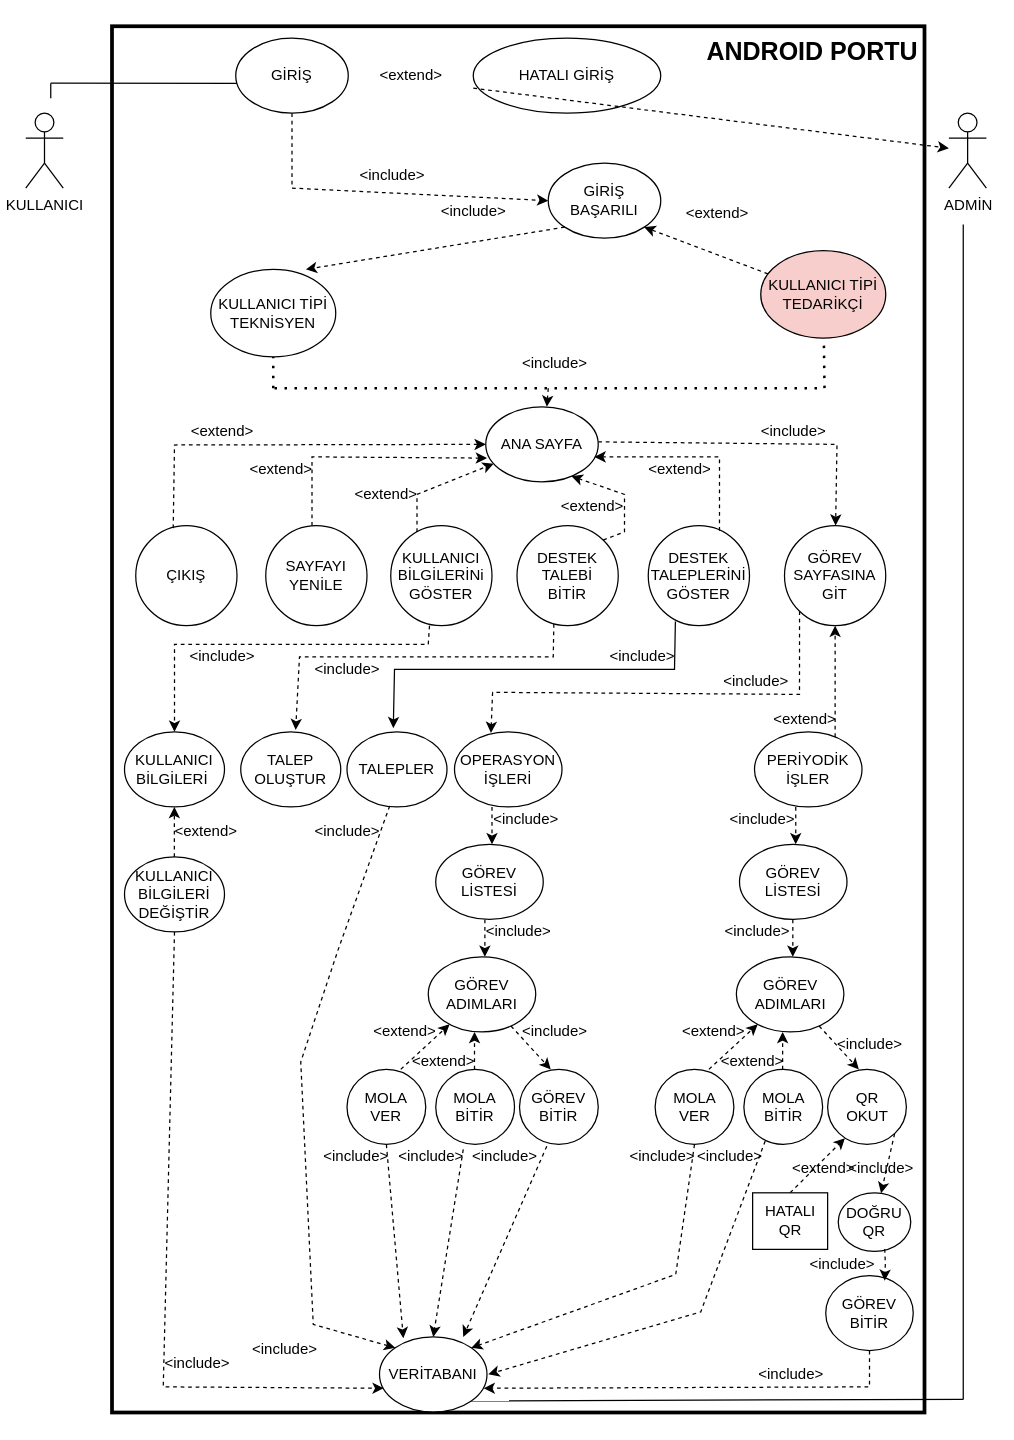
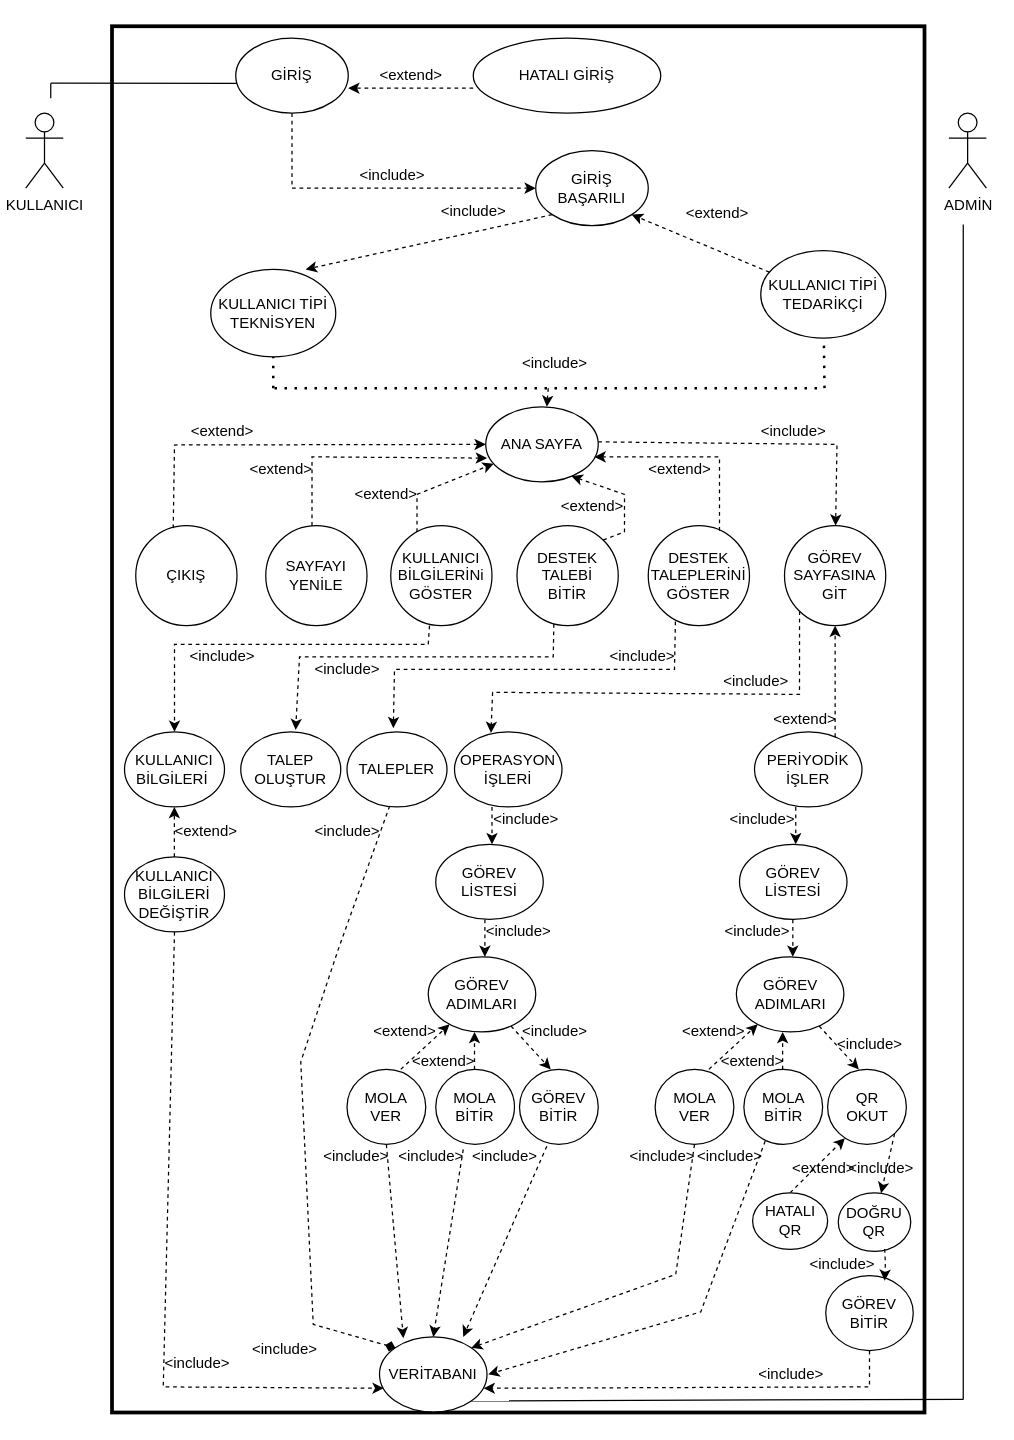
node "ANDROID PORTU": removed
edge "HATALI GİRİŞ" -> "ADMİN": now "HATALI GİRİŞ" -> "GİRİŞ"
node "GİRİŞ BAŞARILI": moved (604, 201) -> (592, 188)
node "KULLANICI TİPİ TEDARİKÇİ": fillcolor #f8cecc -> #ffffff
edge "DESTEK TALEPLERİNİ GÖSTER" -> "TALEPLER": style solid -> dashed
node "HATALI QR": shape rectangle -> ellipse
edge "TALEPLER" -> "VERİTABANI": arrowhead classic -> diamond
